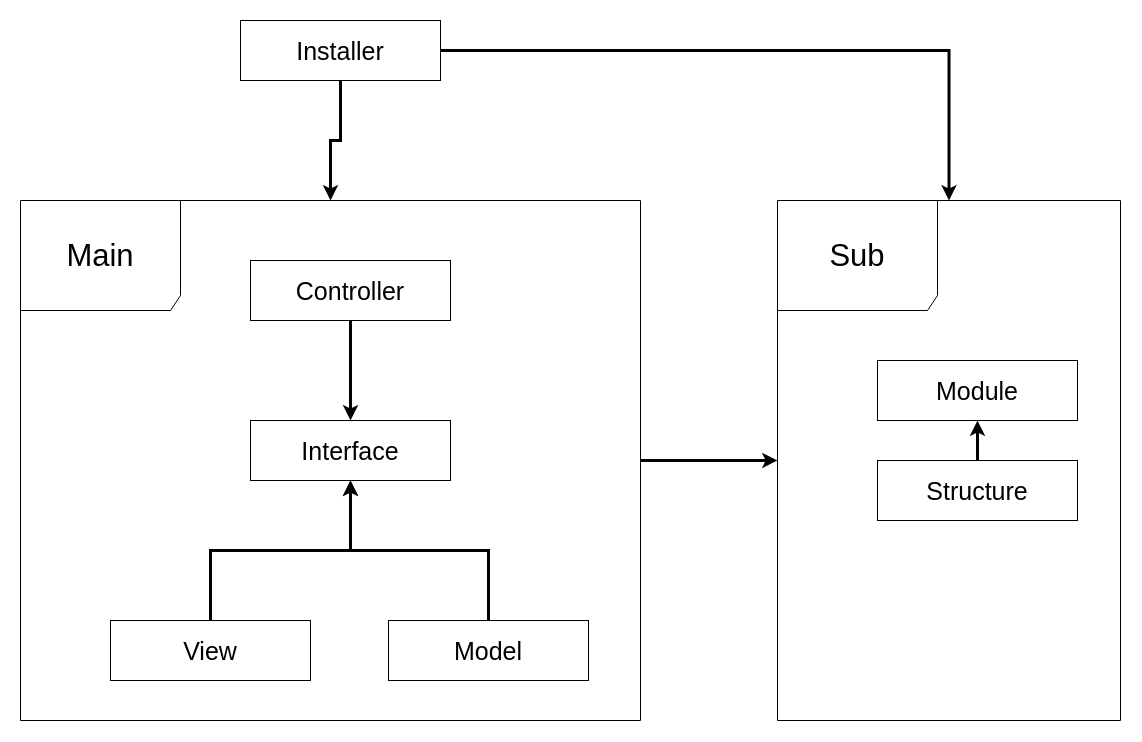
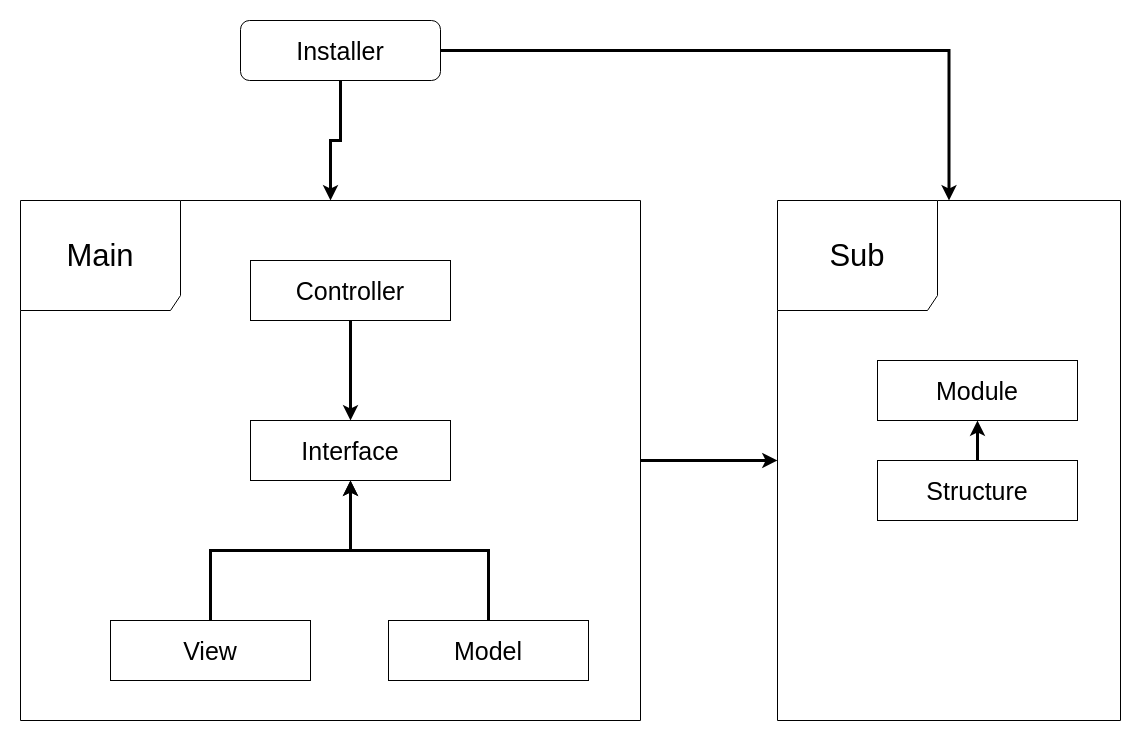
node "Installer": shape rectangle -> rounded rectangle
